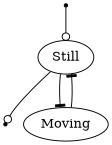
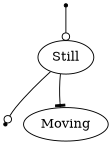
edge "Moving" -> "Still": removed
